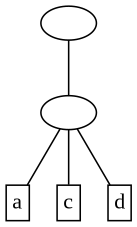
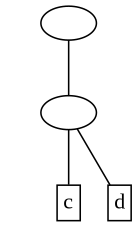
node "a": removed
